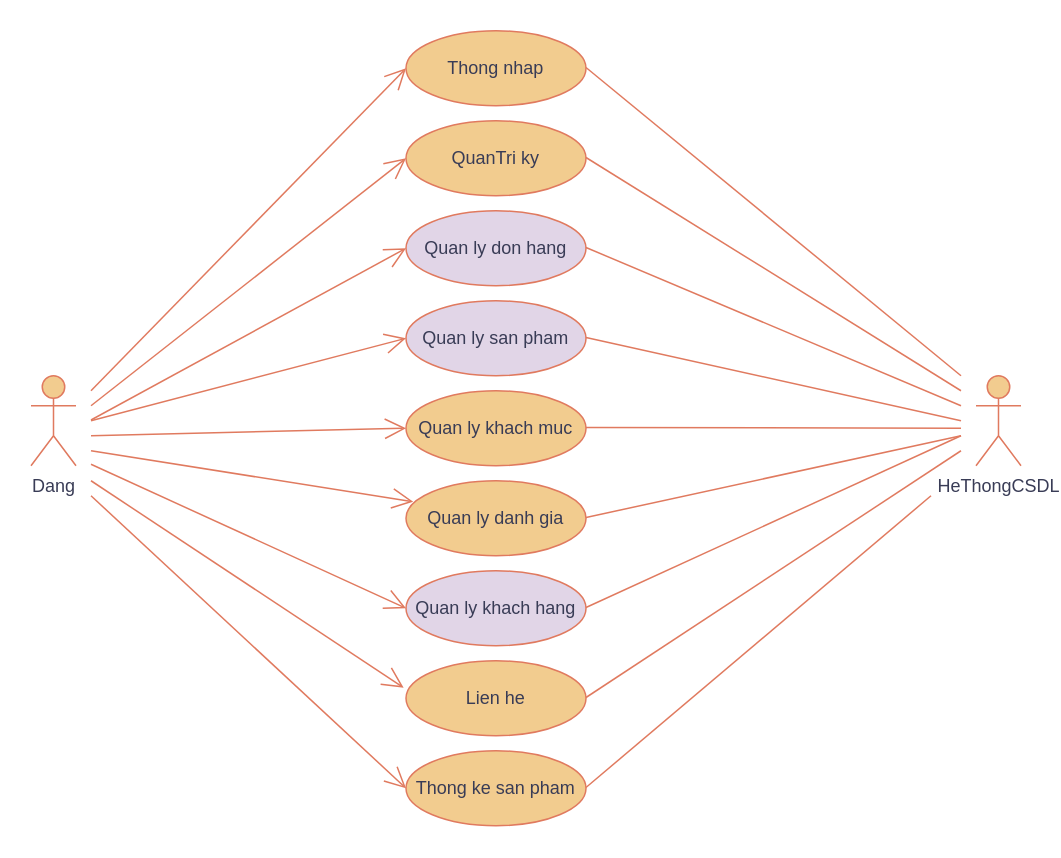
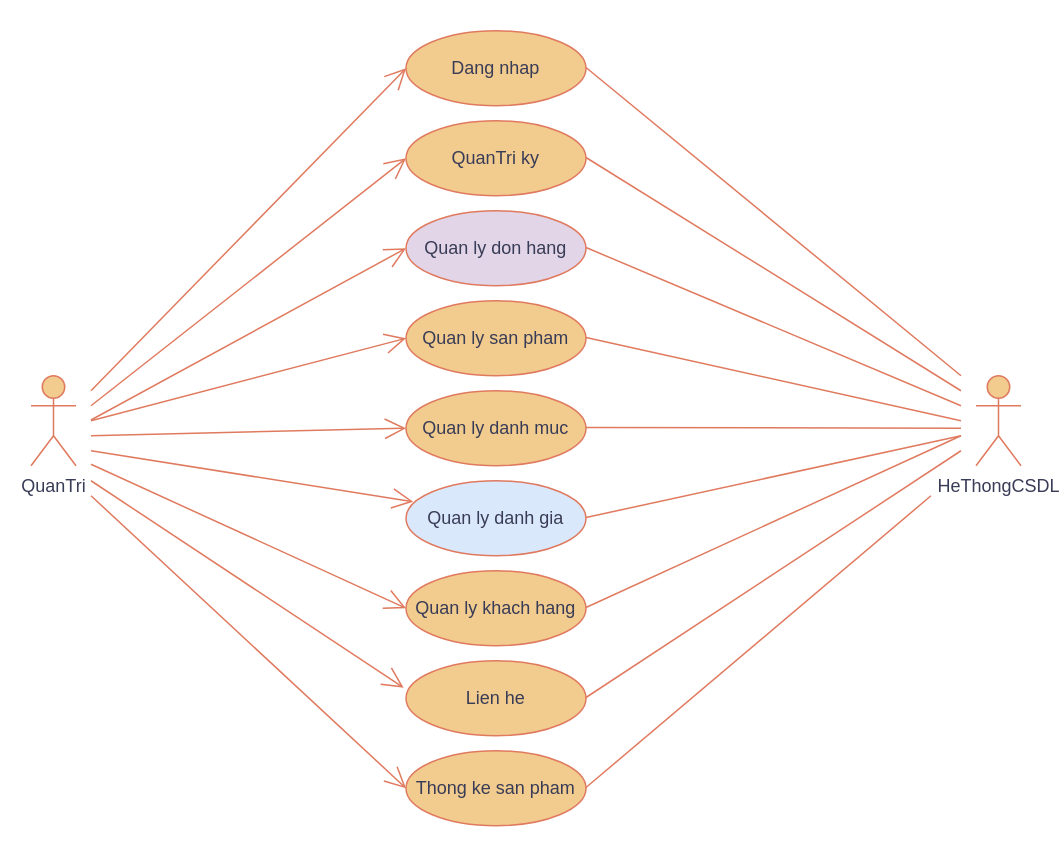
node "Thong nhap": label "Thong nhap" -> "Dang nhap"
node "Quan ly san pham": fillcolor #e1d5e7 -> #f2cc8f
node "Quan ly khach muc": label "Quan ly khach muc" -> "Quan ly danh muc"
node "Dang": label "Dang" -> "QuanTri"
node "Quan ly danh gia": fillcolor #f2cc8f -> #dae8fc
node "Quan ly khach hang": fillcolor #e1d5e7 -> #f2cc8f
